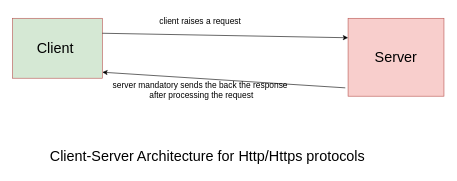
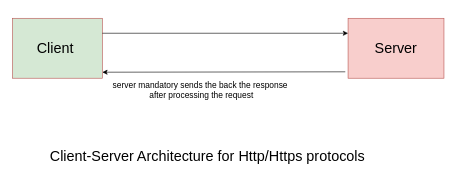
node "client raises a request": removed
node "Server": size 96x78 -> 96x60
